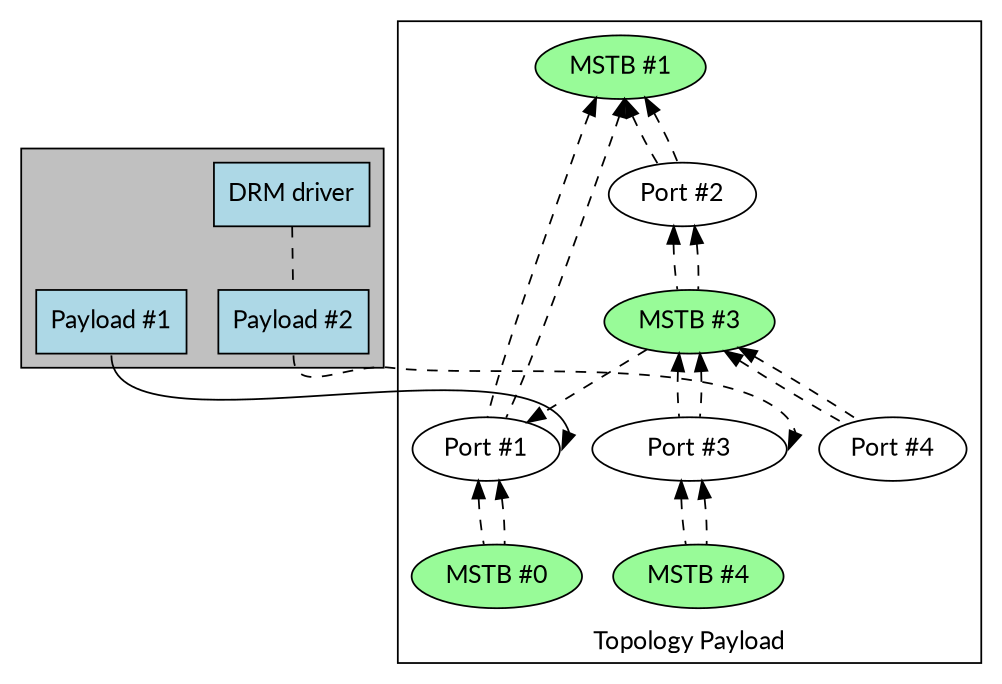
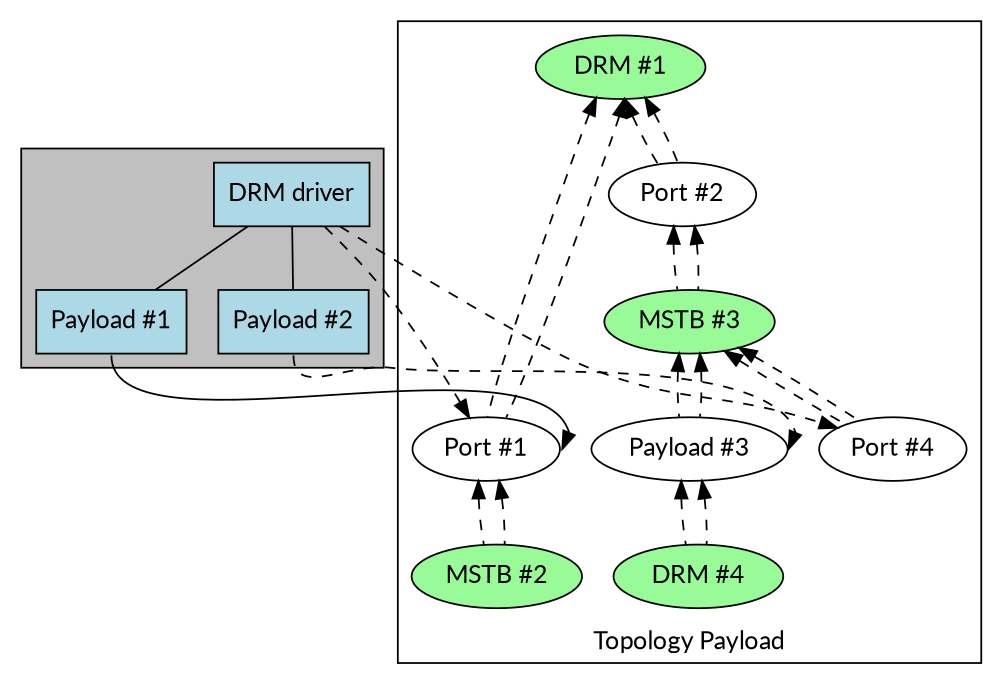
node "MSTB #1": label "MSTB #1" -> "DRM #1"
edge "DRM driver" -- "Payload #1": added
edge "DRM driver" -- "Payload #2": style dashed -> solid
edge "DRM driver" -> "Port #4": added
edge "MSTB #3" -> "Port #1": now "DRM driver" -> "Port #1"
node "Port #3": label "Port #3" -> "Payload #3"
node "MSTB #0": label "MSTB #0" -> "MSTB #2"
node "MSTB #4": label "MSTB #4" -> "DRM #4"
